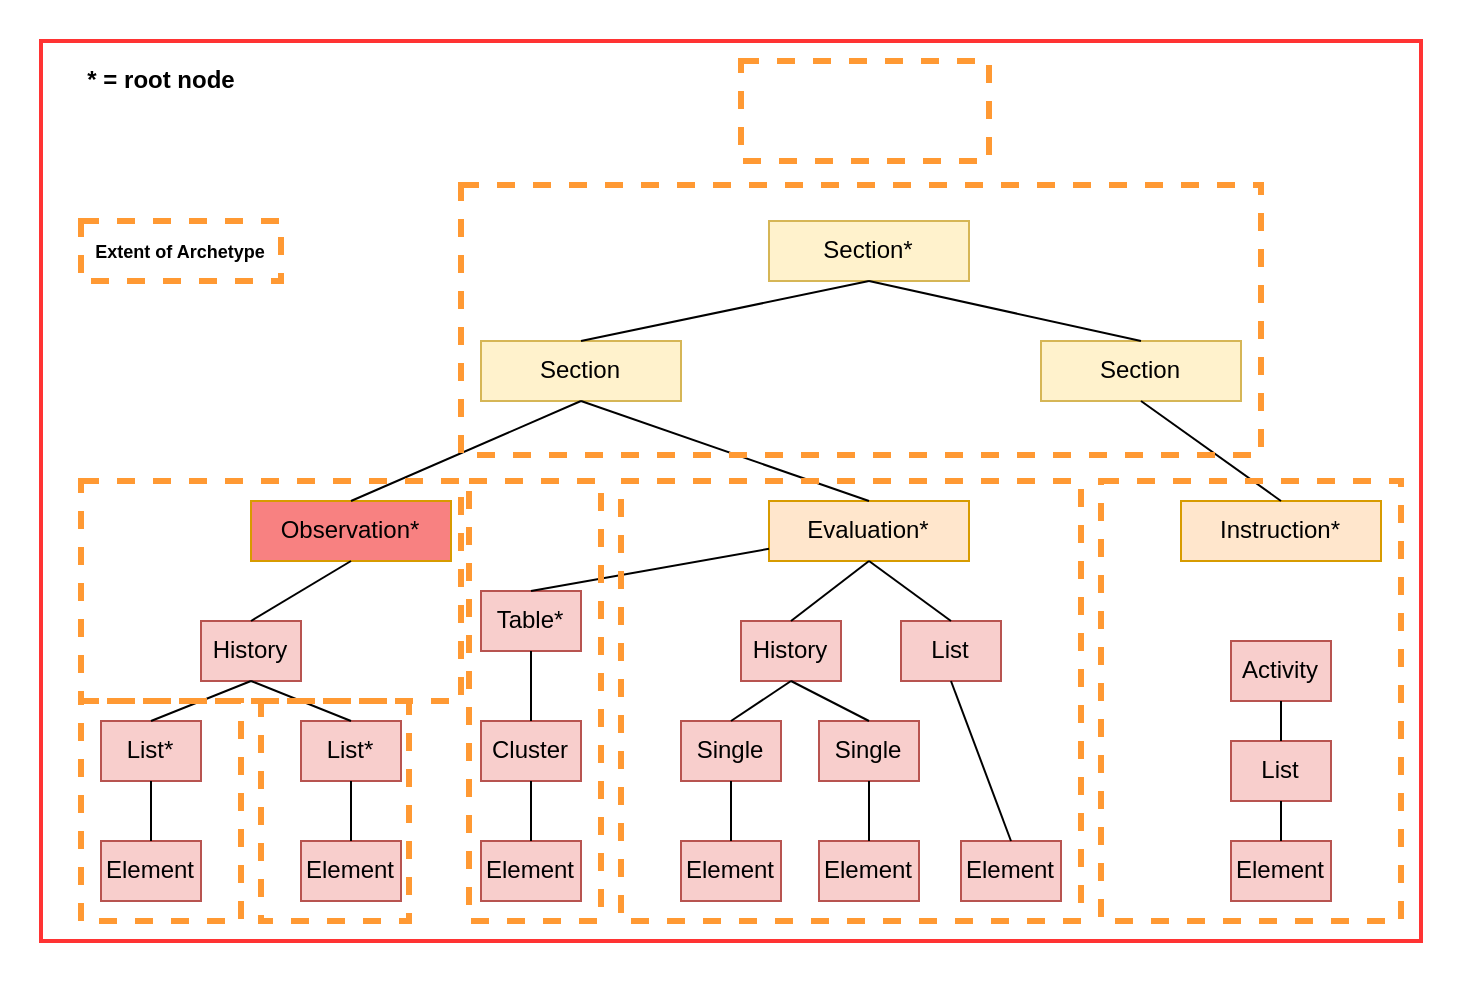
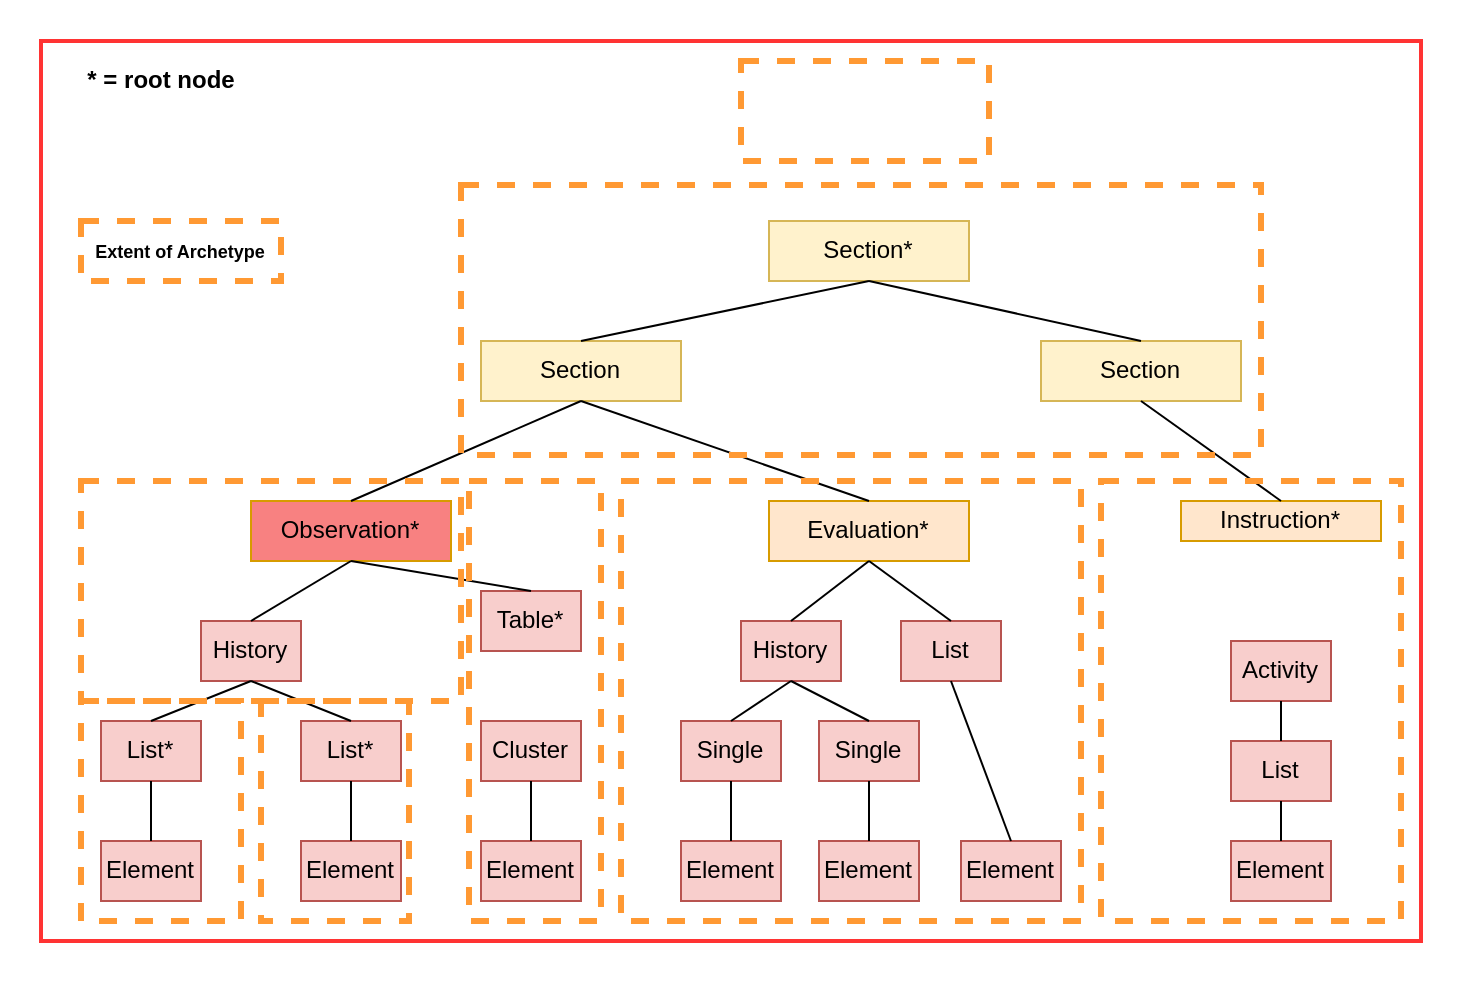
node "Instruction*": size 200x60 -> 200x40
edge "Evaluation*" -- "Table*": now "Observation*" -- "Table*"
edge "Table*" -- "Cluster": removed
